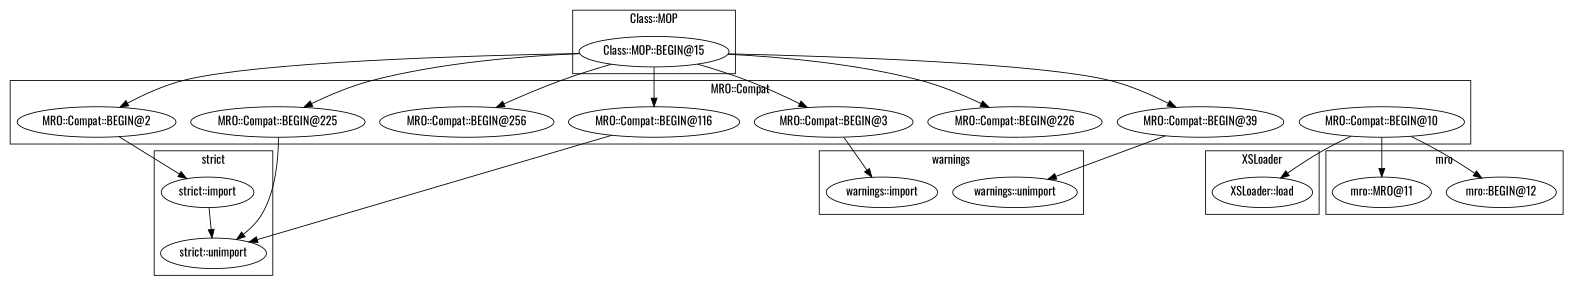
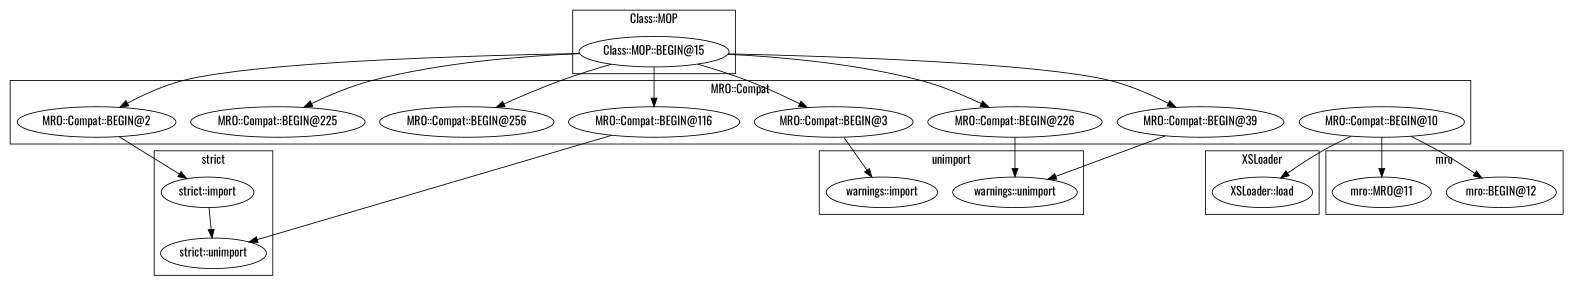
edge "MRO::Compat::BEGIN@226" -> "warnings::unimport": added
cluster "warnings": label "warnings" -> "unimport"
edge "MRO::Compat::BEGIN@225" -> "strict::unimport": removed
